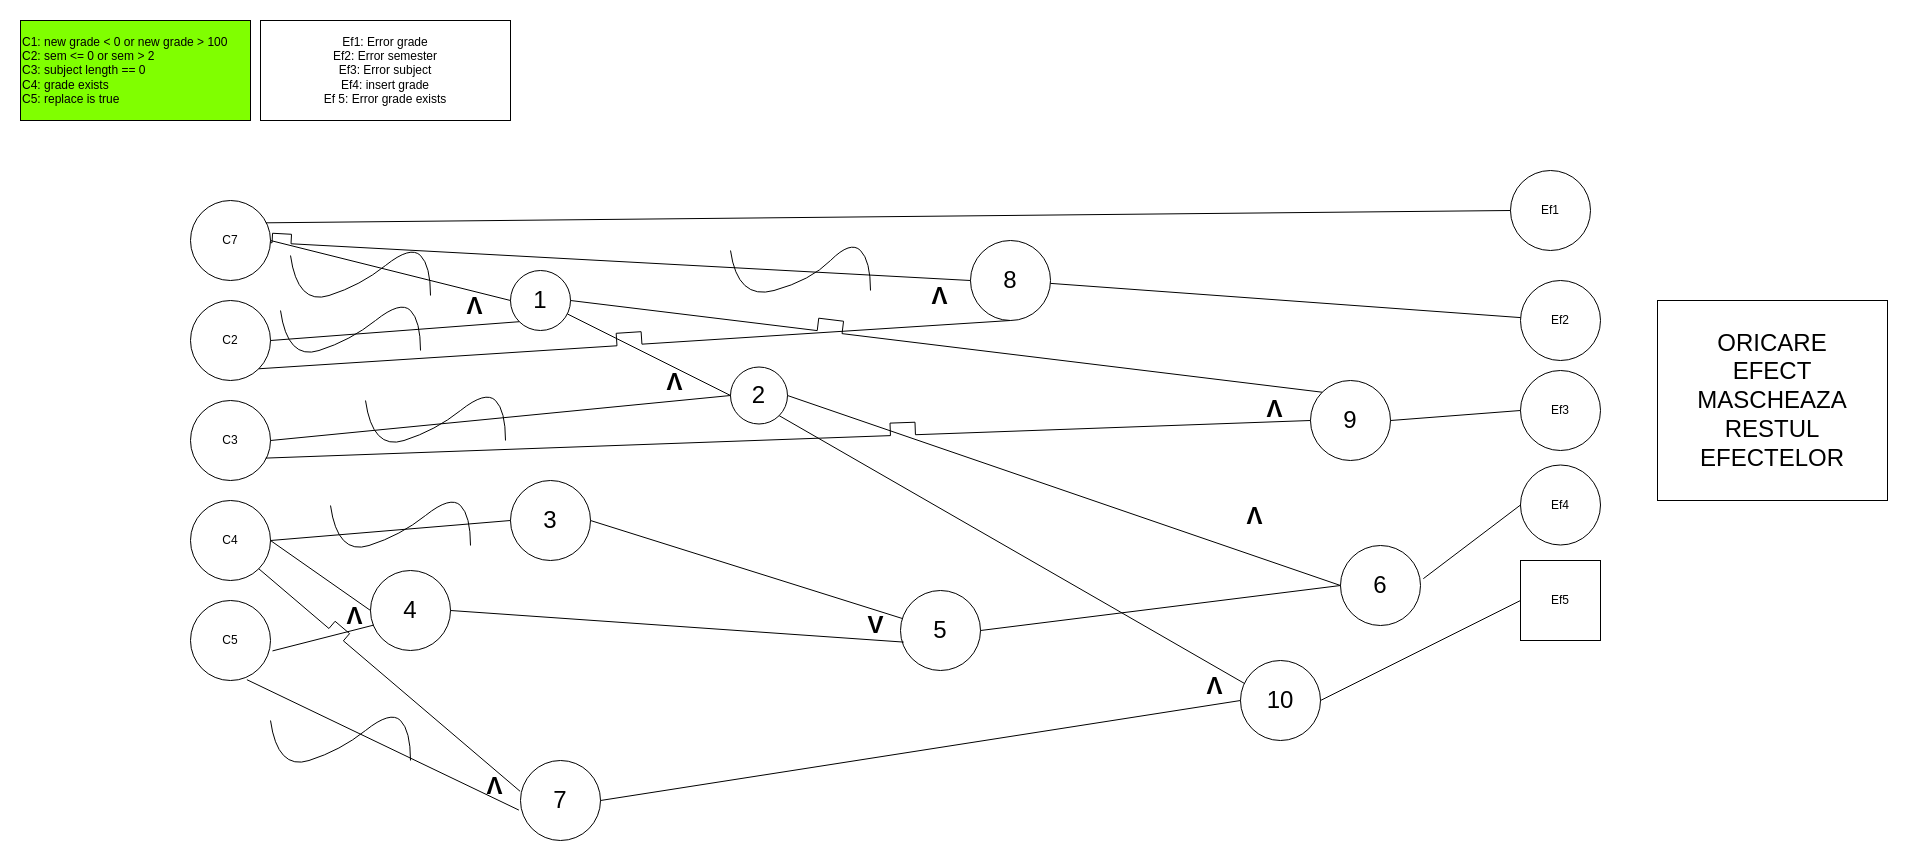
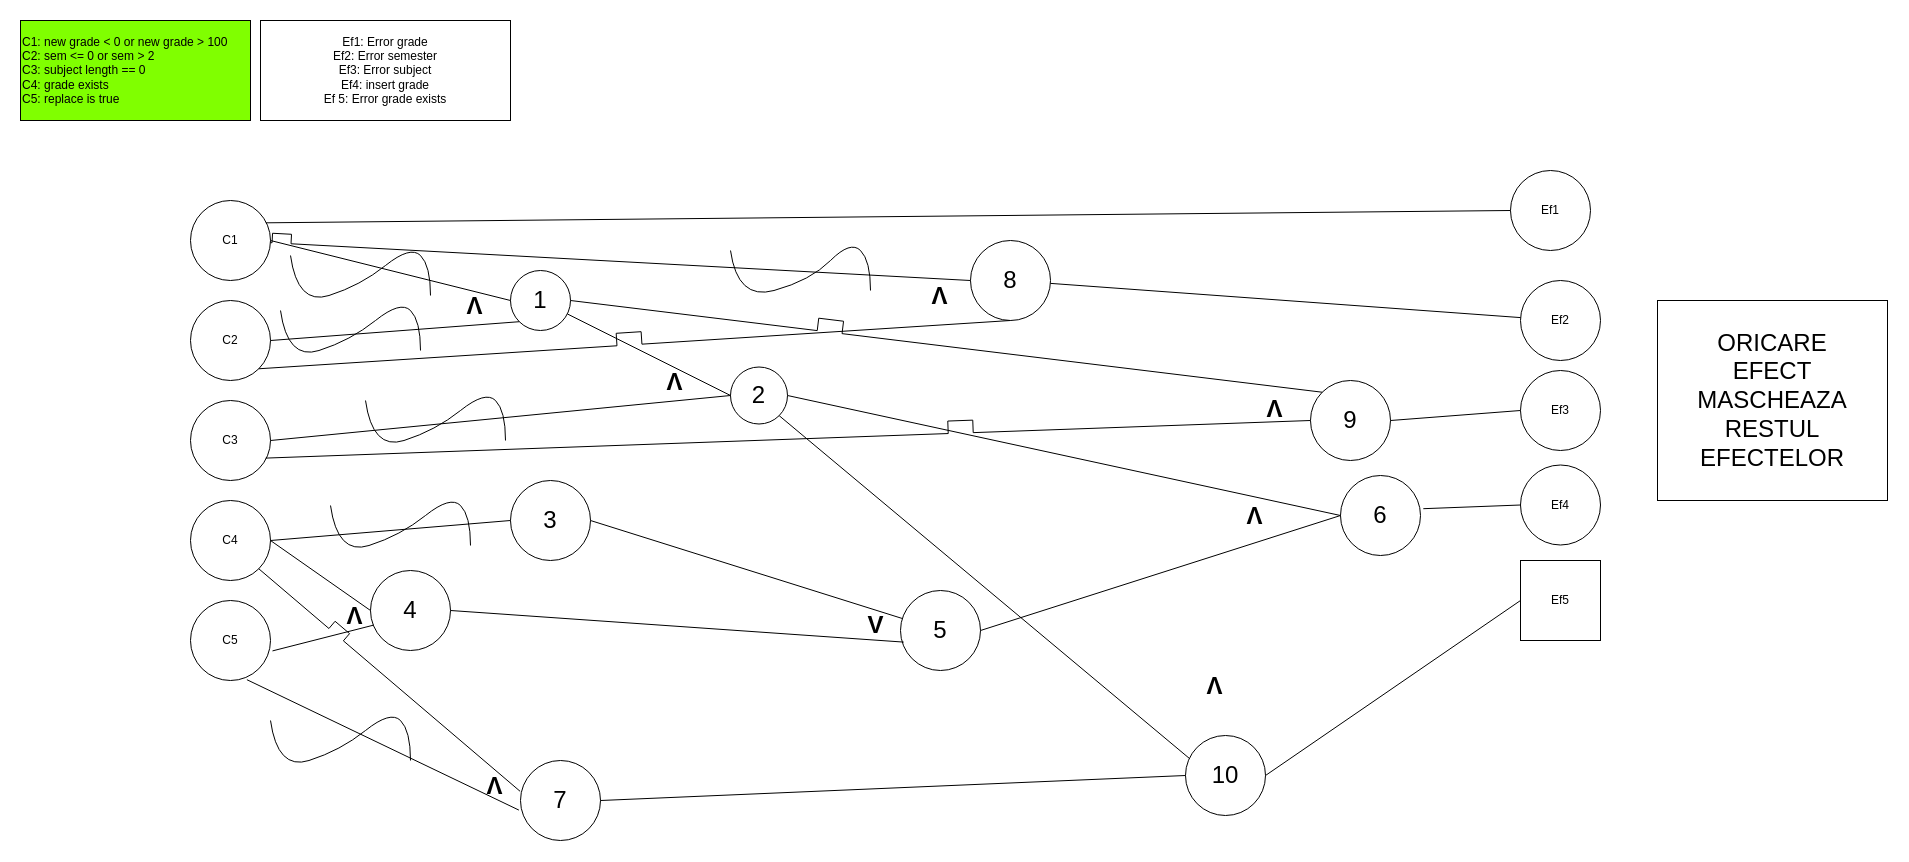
node "C7": label "C7" -> "C1"
node "6": moved (1381, 586) -> (1381, 516)
node "10": moved (1281, 701) -> (1226, 776)
